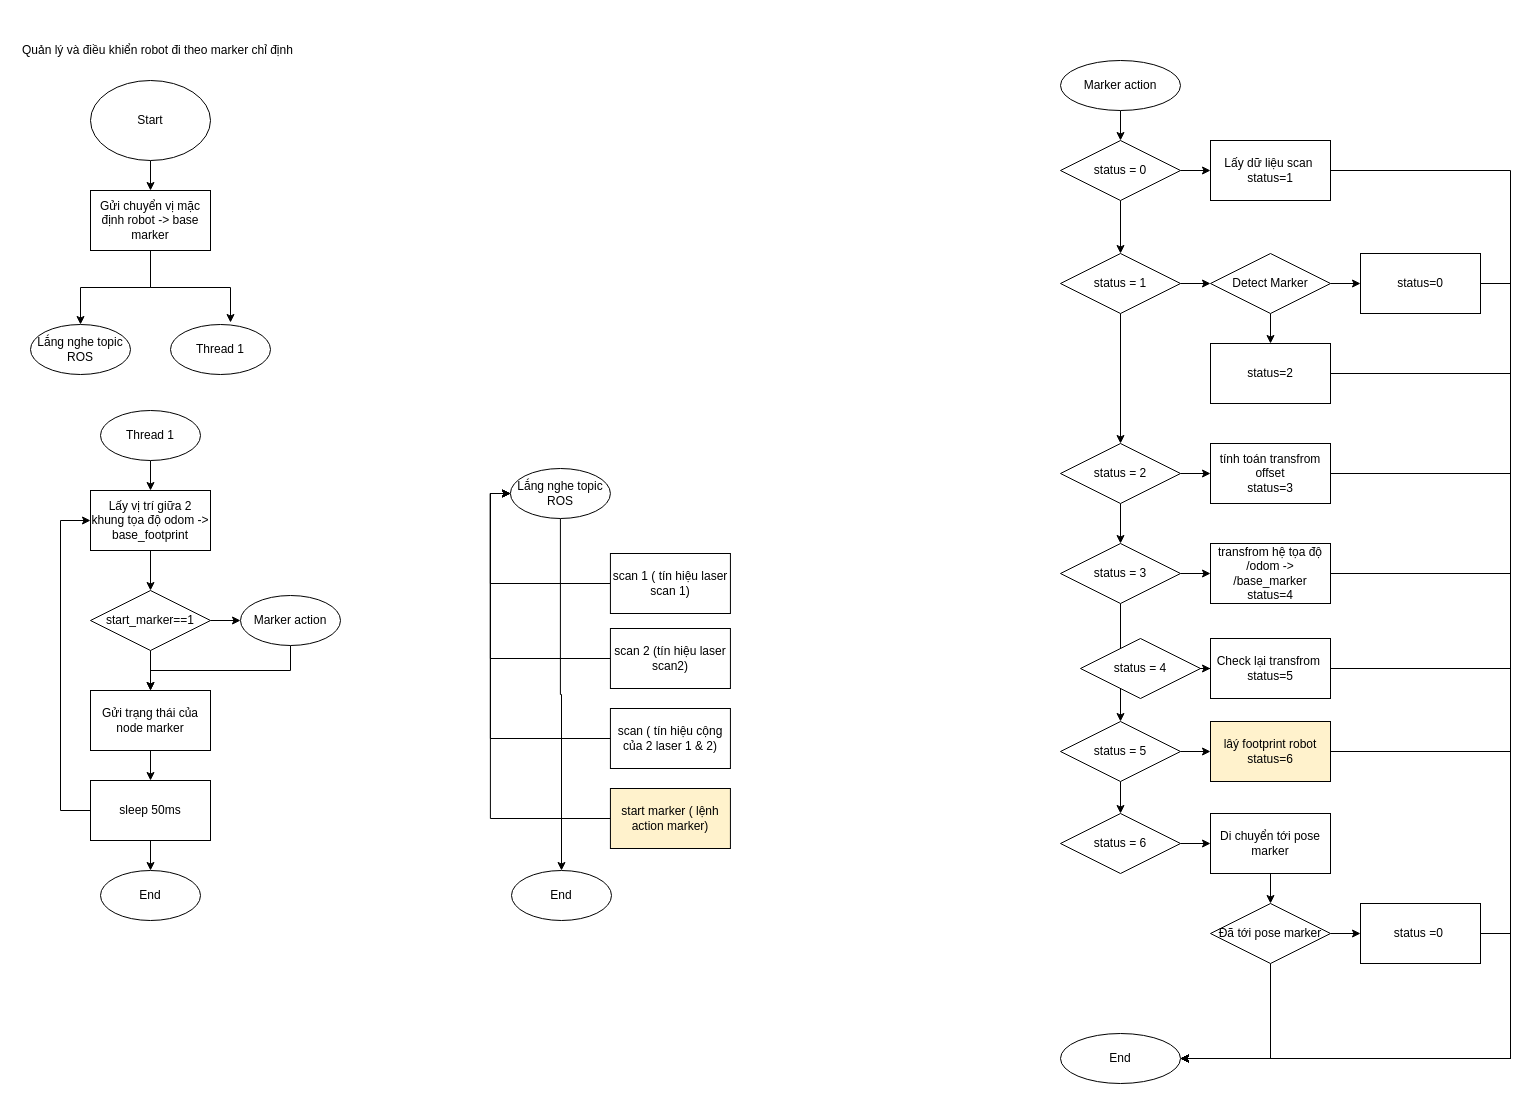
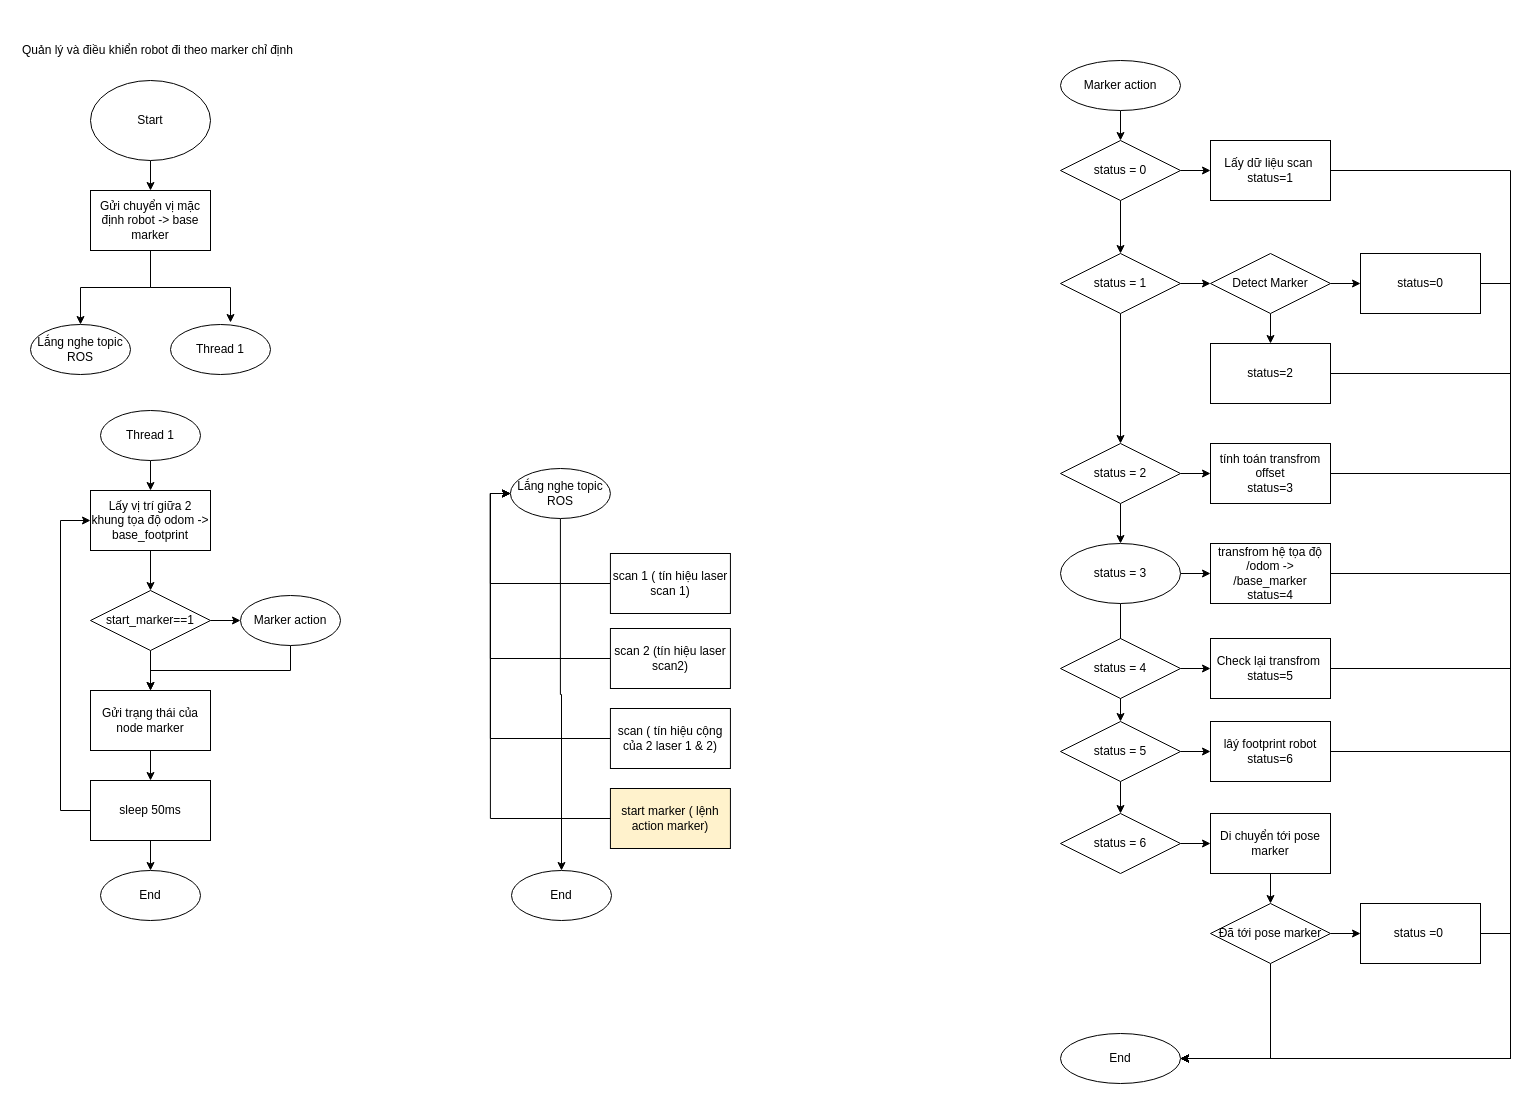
node "status = 3": shape diamond -> ellipse
node "status = 4": moved (1141, 669) -> (1121, 669)
node "lâý footprint robot status=6": fillcolor #fff2cc -> #ffffff
